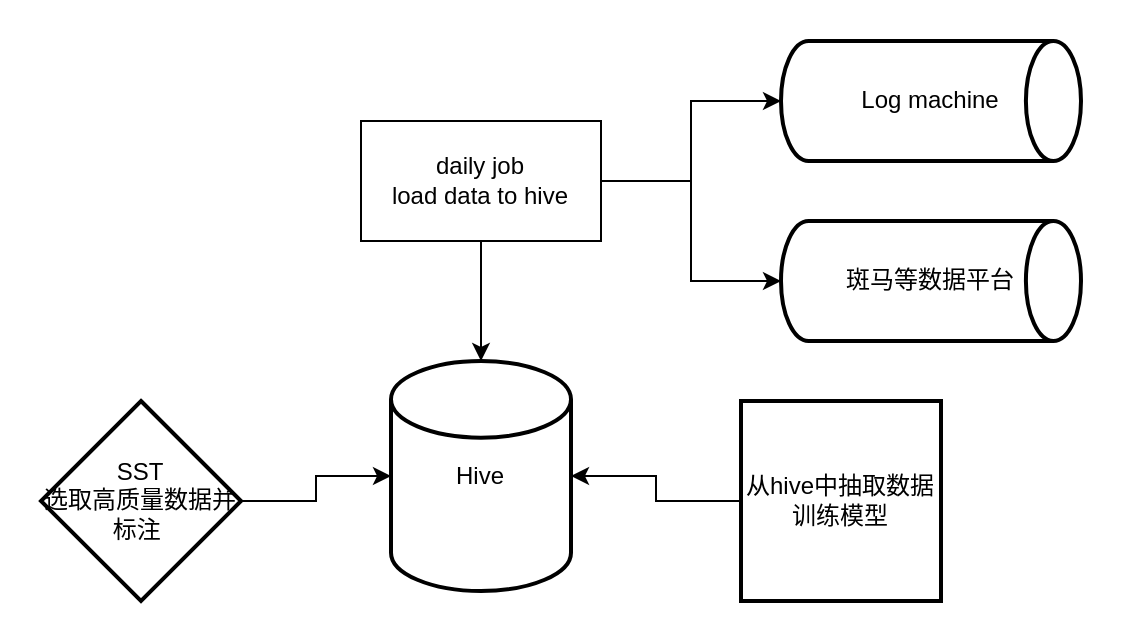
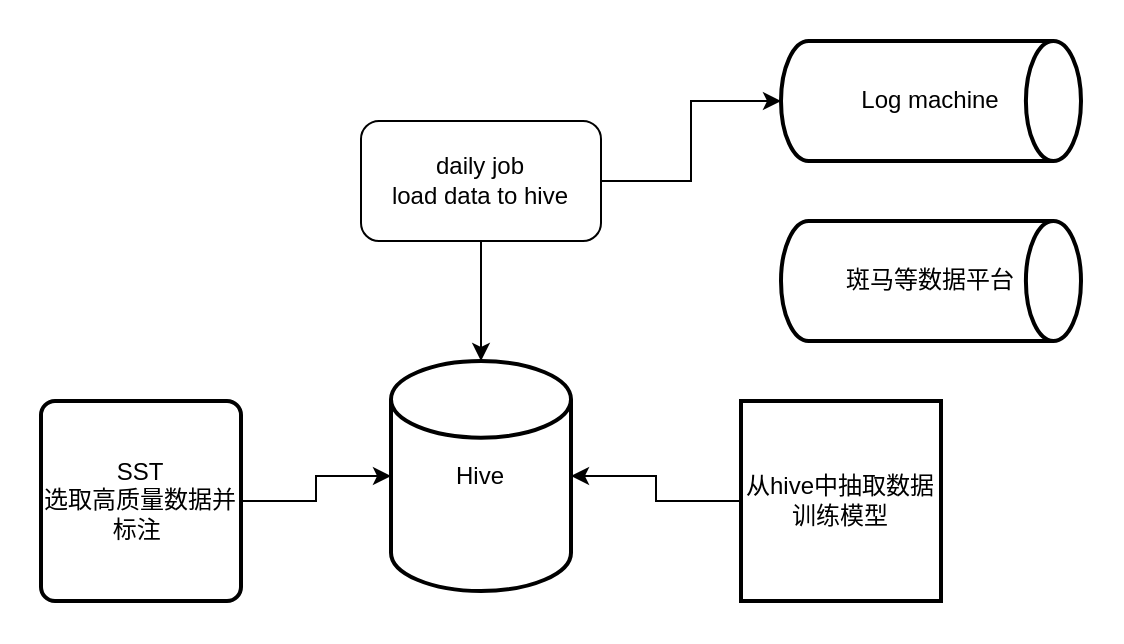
node "daily job load data to hive": shape rectangle -> rounded rectangle
edge "daily job load data to hive" -> "斑马等数据平台": removed
node "SST 选取高质量数据并标注": shape diamond -> rounded rectangle
